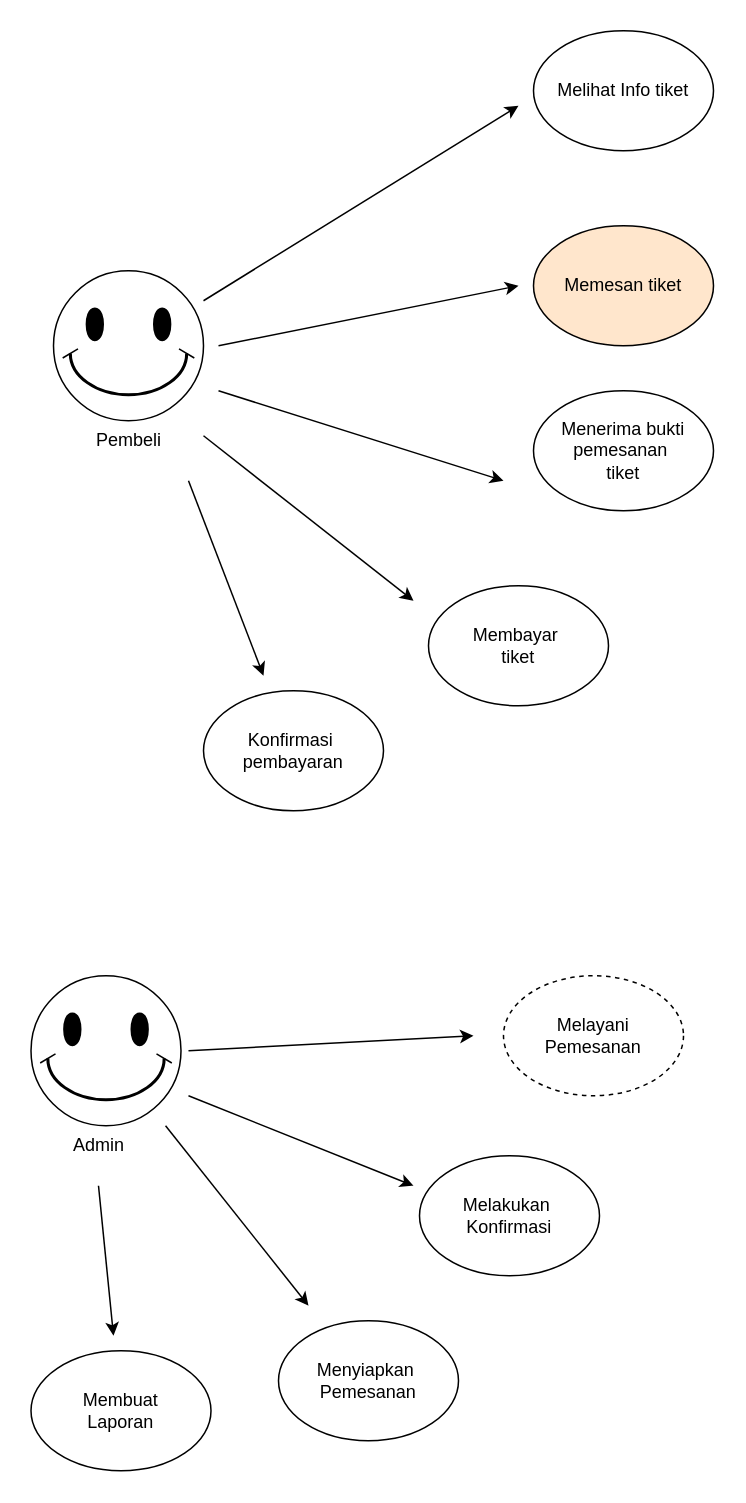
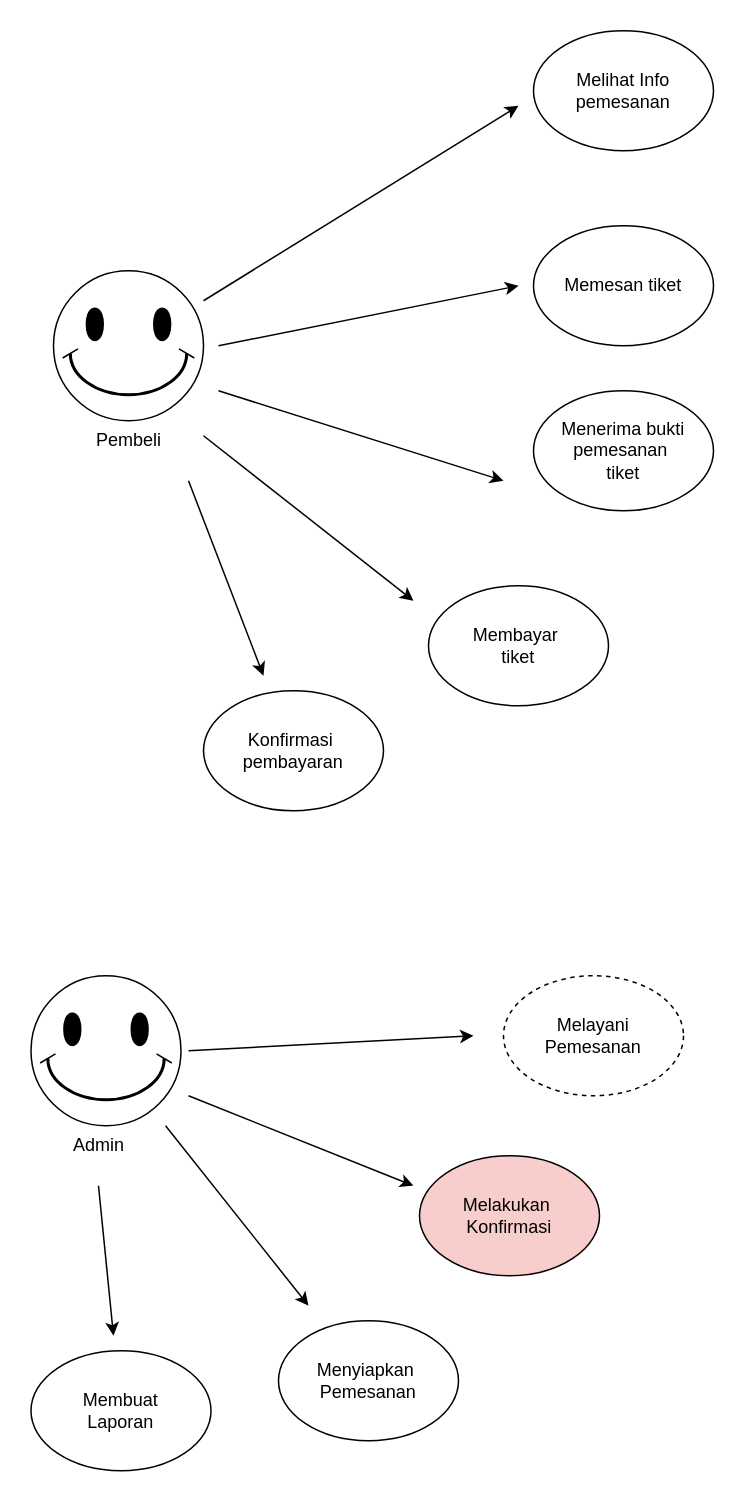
node "Melihat Info tiket": label "Melihat Info tiket" -> "Melihat Info pemesanan"
node "Memesan tiket": fillcolor #ffe6cc -> #ffffff
node "Melakukan Konfirmasi": fillcolor #ffffff -> #f8cecc
